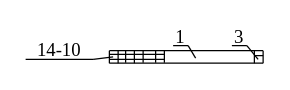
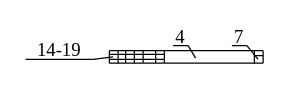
node "1": label "1" -> "4"
node "3": label "3" -> "7"
node "14-10": label "14-10" -> "14-19"
